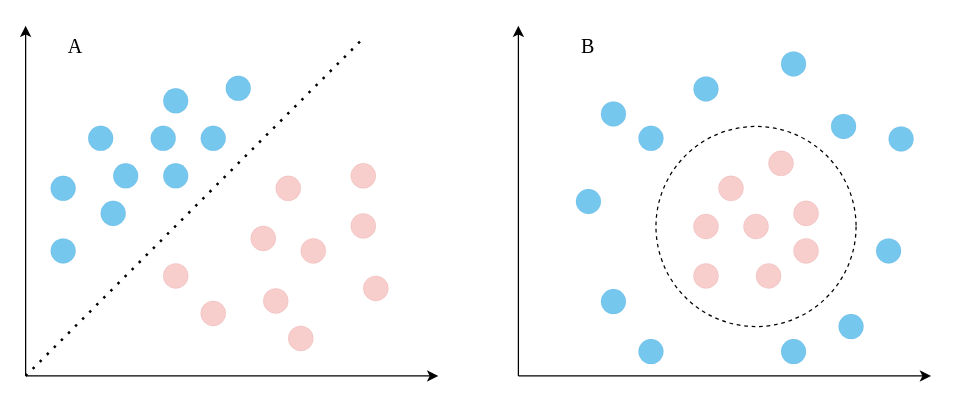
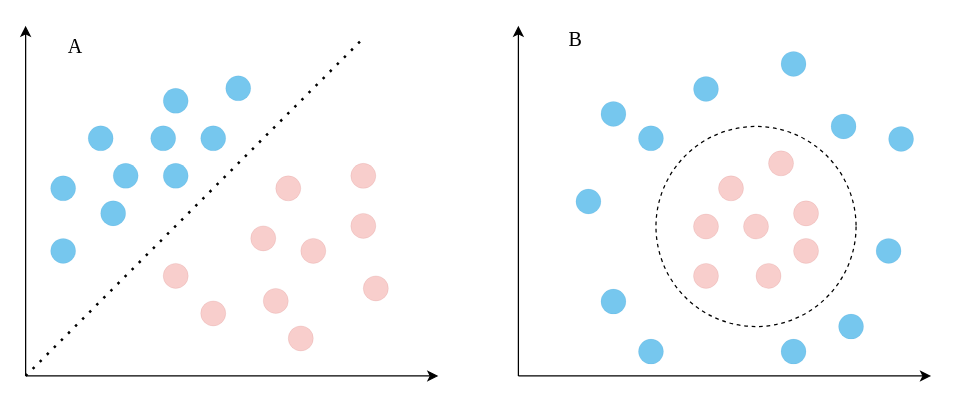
node "B": moved (588, 45) -> (576, 39)
